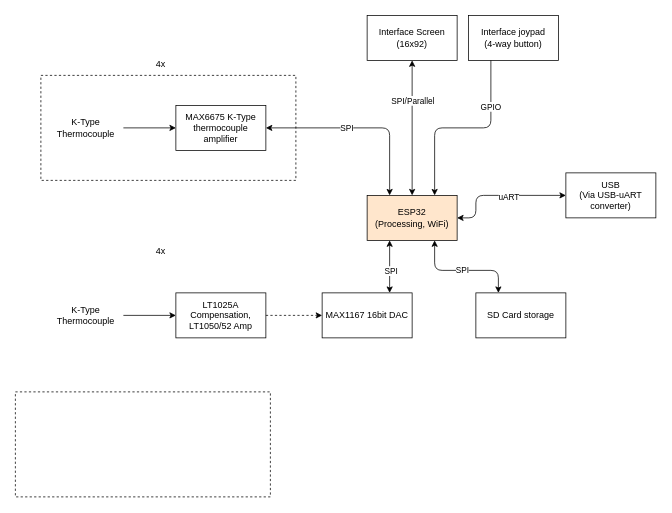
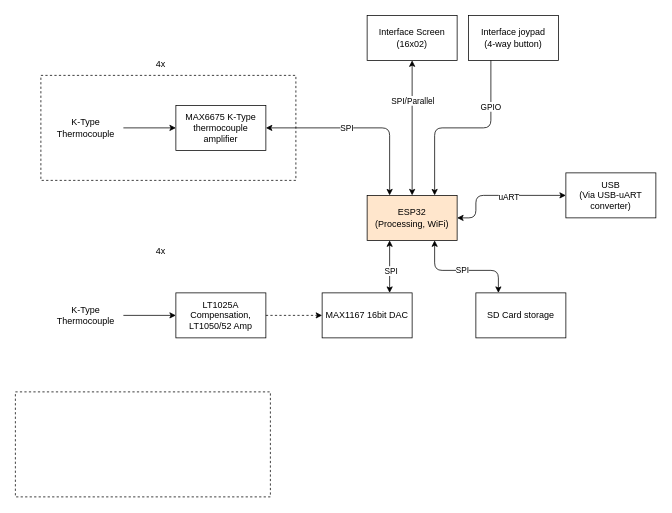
node "Interface Screen (16x92)": label "Interface Screen (16x92)" -> "Interface Screen (16x02)"
